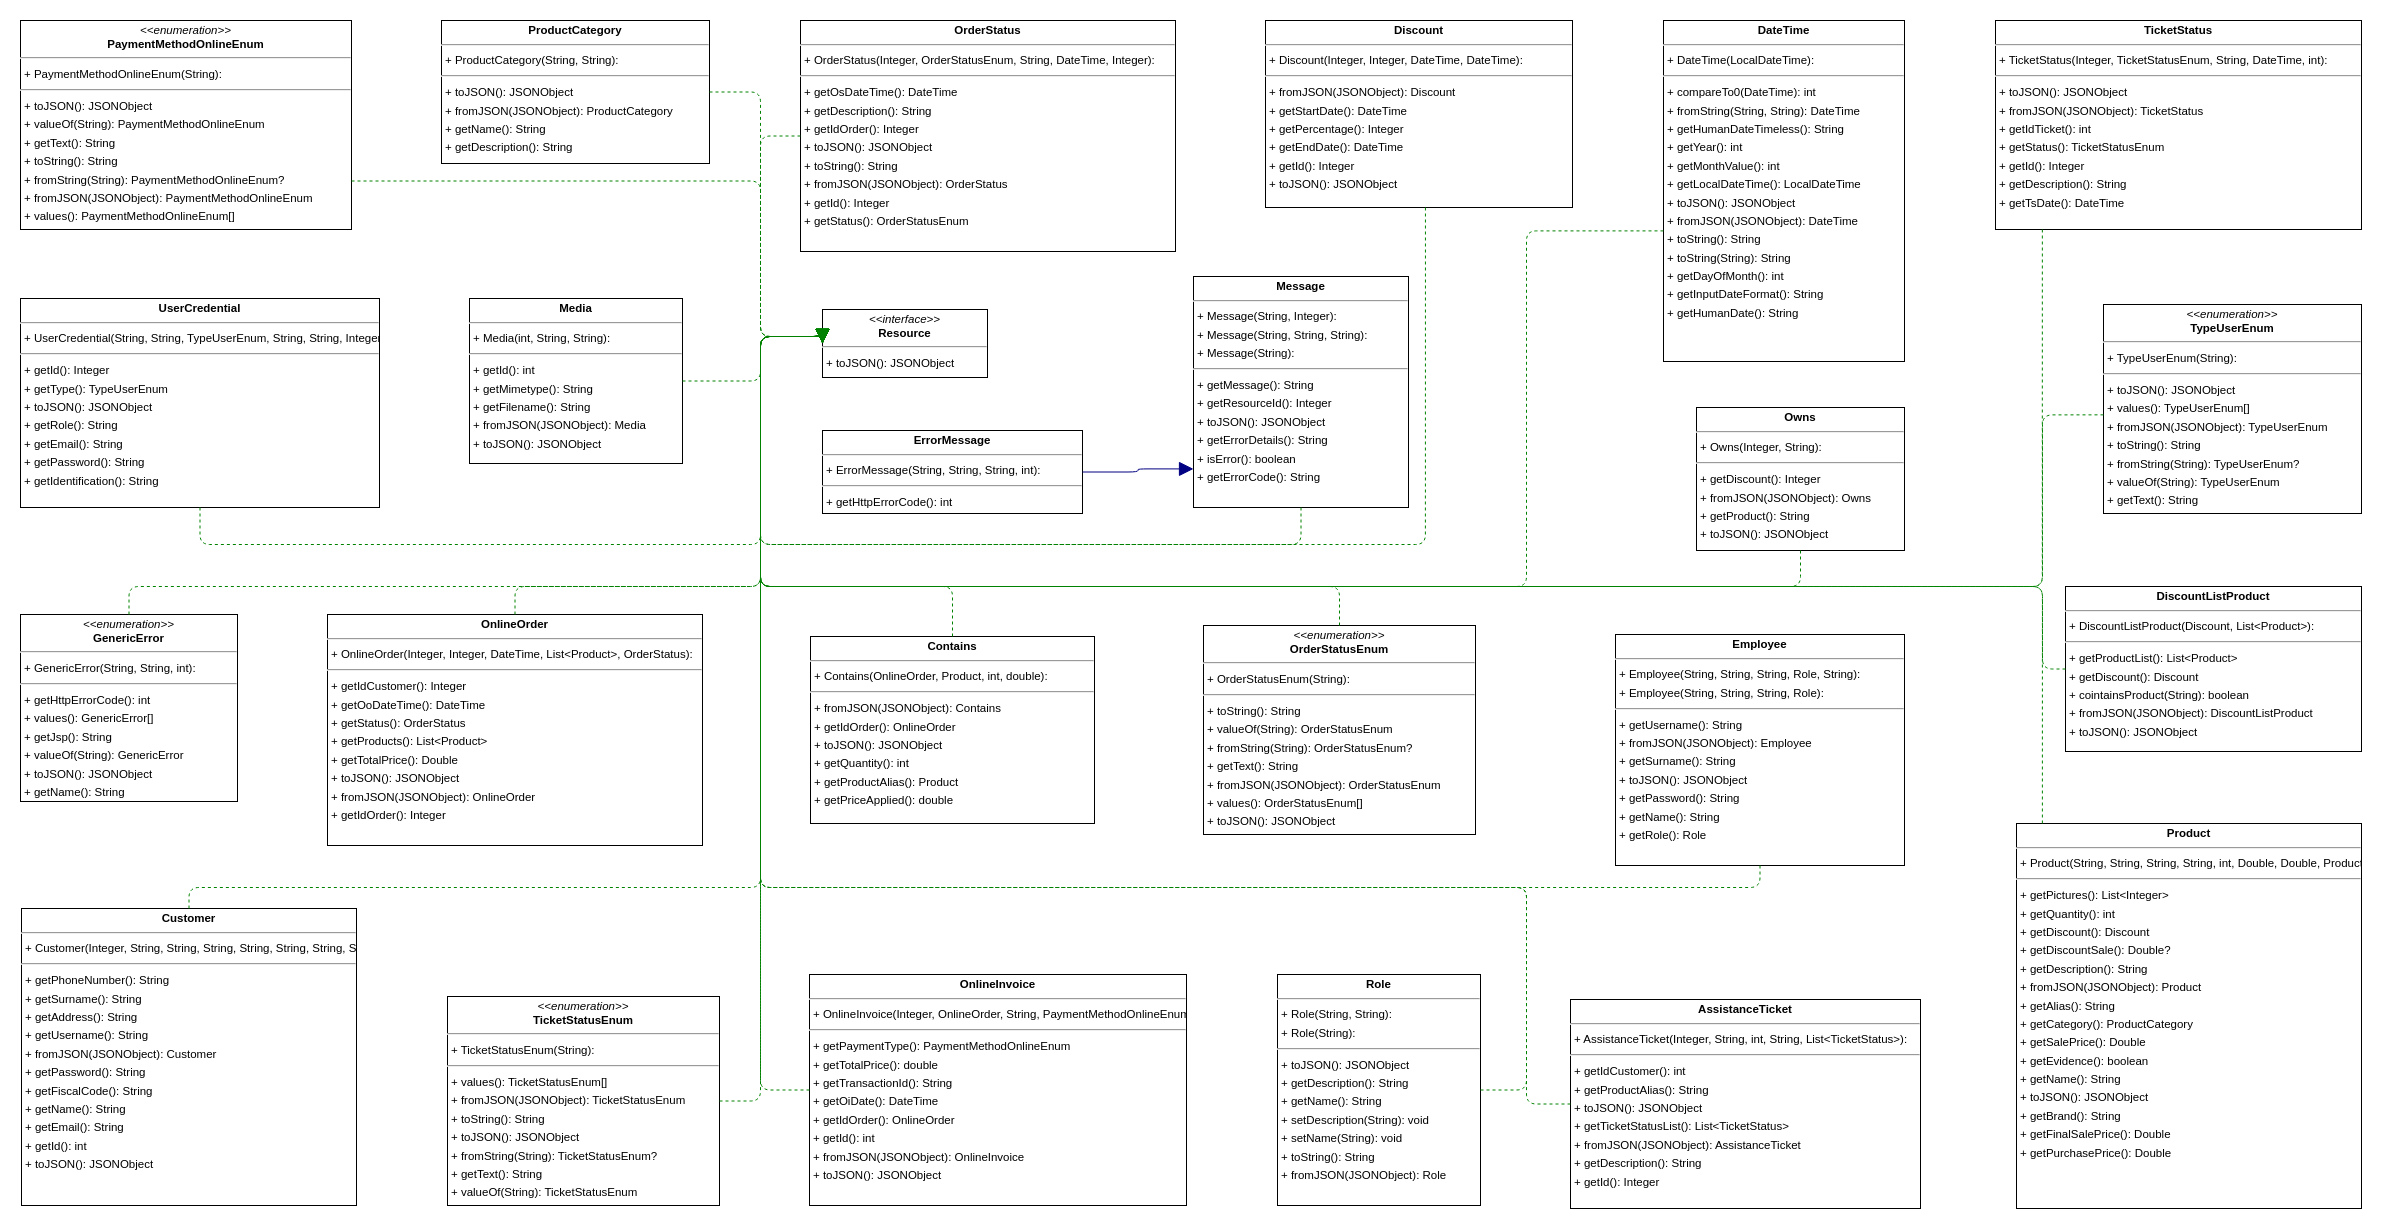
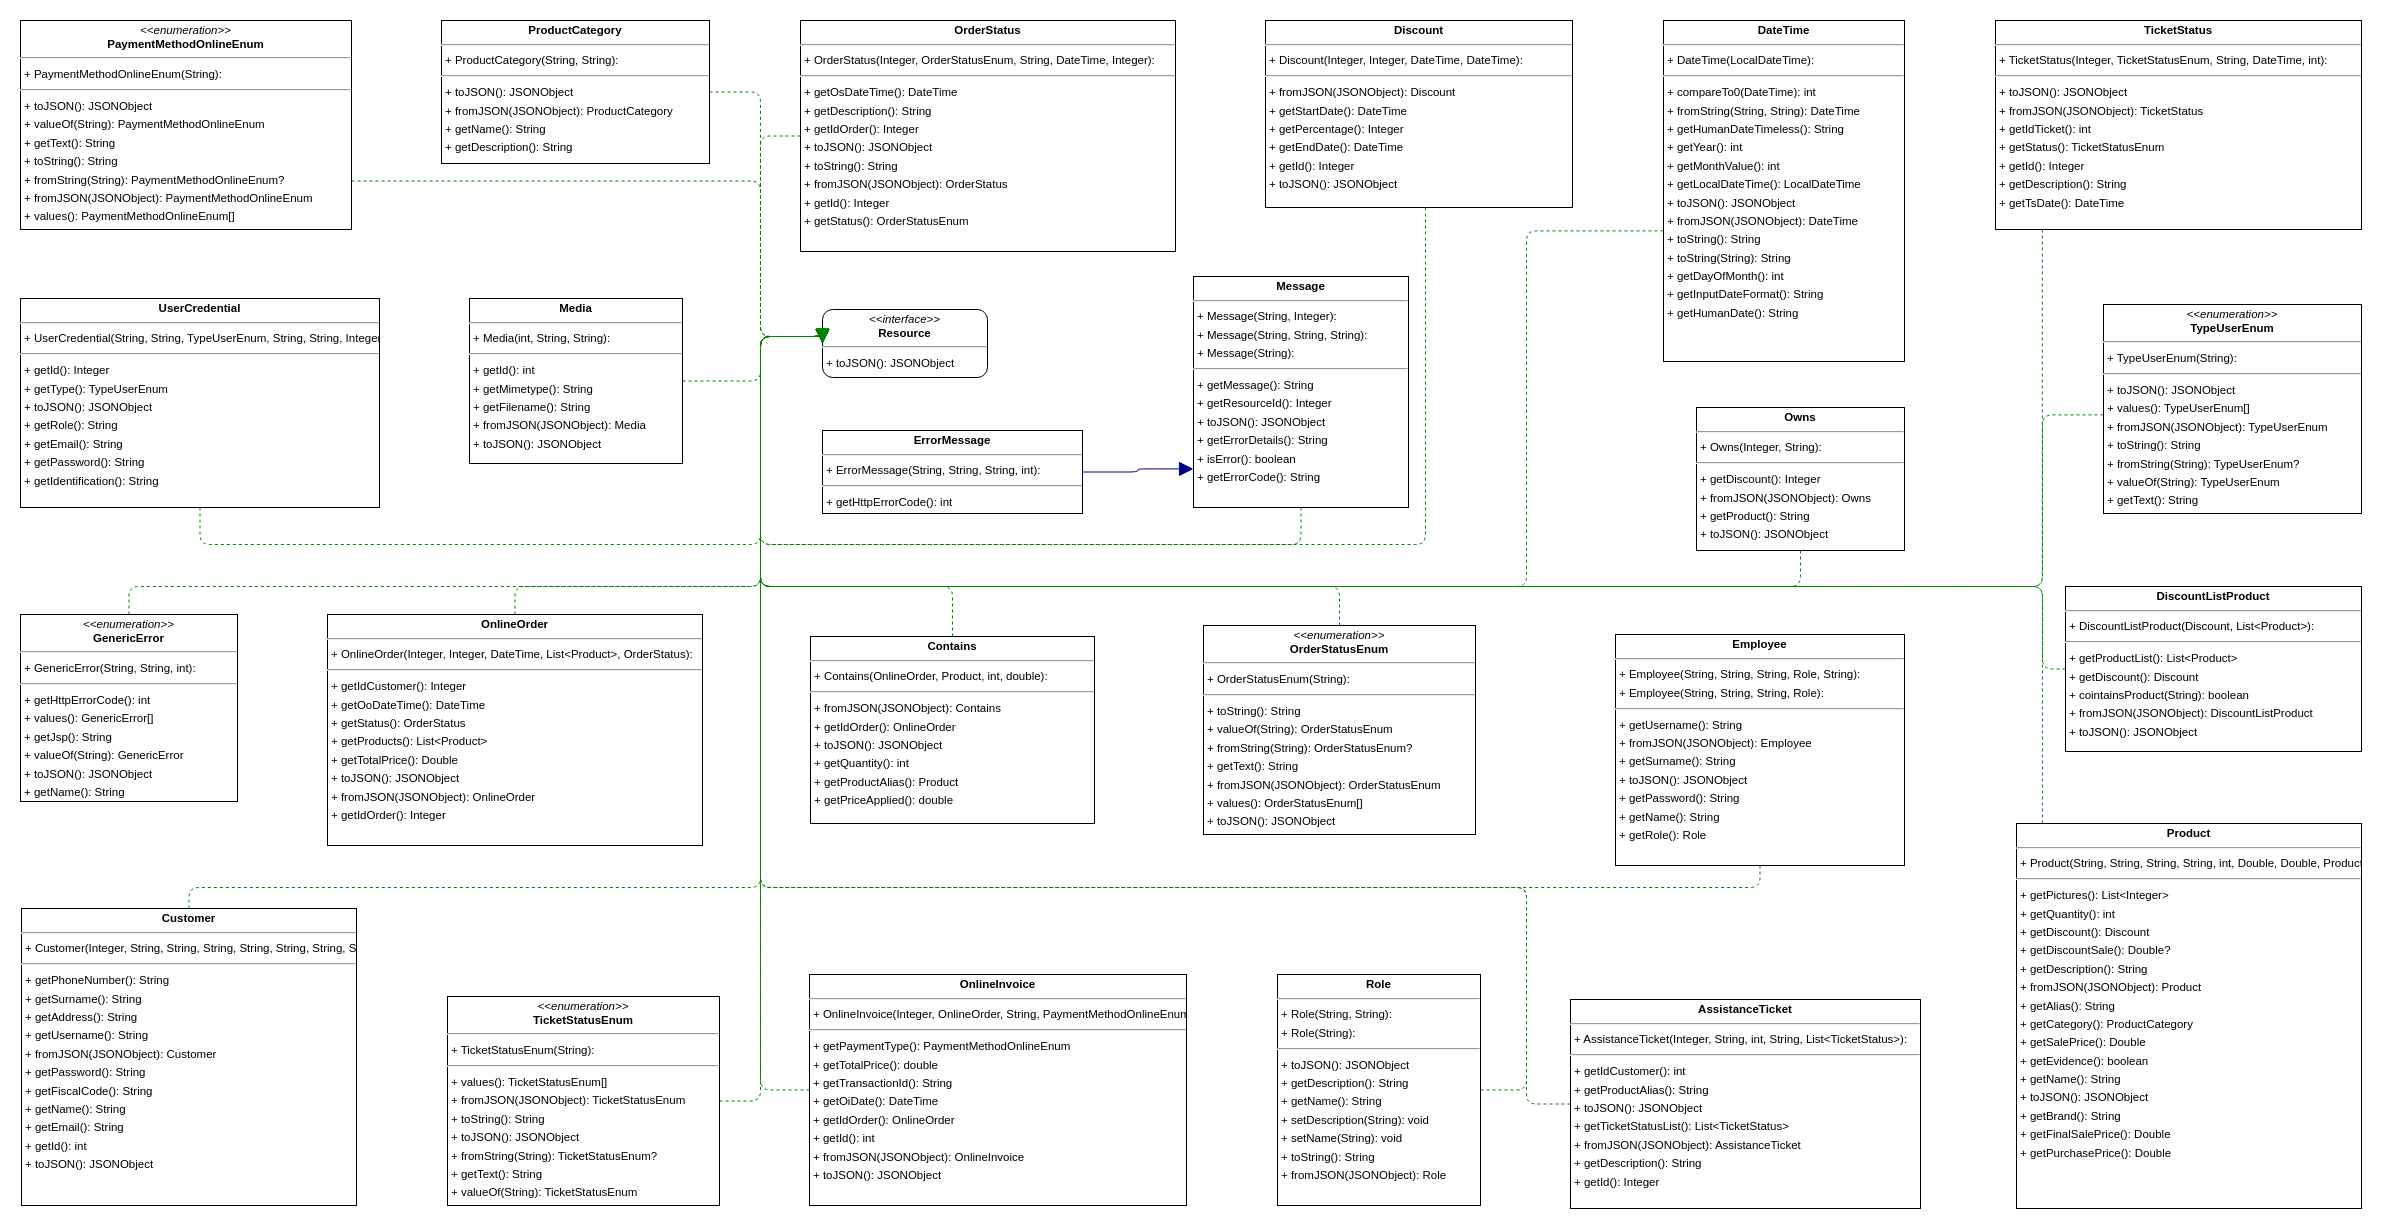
node "<<interface>>Resource + toJSON(): JSONObject": shape rectangle -> rounded rectangle
